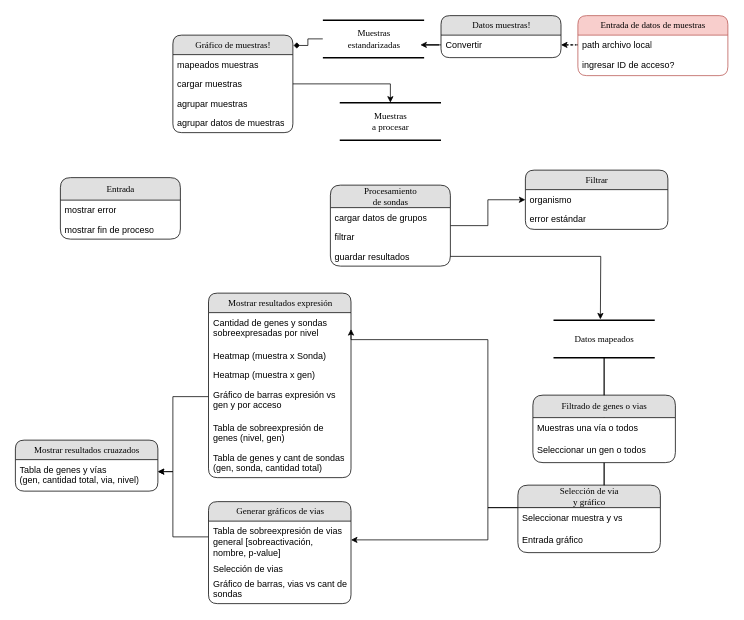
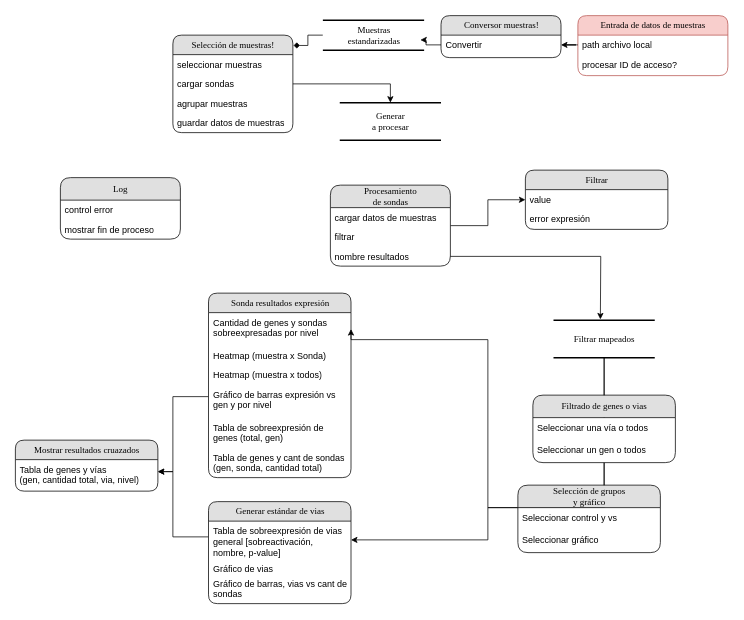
node "Datos muestras!": label "Datos muestras!" -> "Conversor muestras!"
node "Muestras estandarizadas": size 101x38 -> 101x30
node "Gráfico de muestras!": label "Gráfico de muestras!" -> "Selección de muestras!"
edge "path archivo local" -> "Convertir": style dashed -> solid
node "mapeados muestras": label "mapeados muestras" -> "seleccionar muestras"
node "ingresar ID de acceso?": label "ingresar ID de acceso?" -> "procesar ID de acceso?"
node "cargar muestras": label "cargar muestras" -> "cargar sondas"
node "Muestras a procesar": label "Muestras a procesar" -> "Generar a procesar"
node "agrupar datos de muestras": label "agrupar datos de muestras" -> "guardar datos de muestras"
node "Entrada": label "Entrada" -> "Log"
node "organismo": label "organismo" -> "value"
node "mostrar error": label "mostrar error" -> "control error"
node "cargar datos de grupos": label "cargar datos de grupos" -> "cargar datos de muestras"
node "error estándar": label "error estándar" -> "error expresión"
node "guardar resultados": label "guardar resultados" -> "nombre resultados"
node "Mostrar resultados expresión": label "Mostrar resultados expresión" -> "Sonda resultados expresión"
node "Datos mapeados": label "Datos mapeados" -> "Filtrar mapeados"
node "Heatmap (muestra x gen)": label "Heatmap (muestra x gen)" -> "Heatmap (muestra x todos)"
node "Gráfico de barras expresión vs gen y por acceso": label "Gráfico de barras expresión vs gen y por acceso" -> "Gráfico de barras expresión vs gen y por nivel"
node "Muestras una vía o todos": label "Muestras una vía o todos" -> "Seleccionar una vía o todos"
node "Tabla de sobreexpresión de genes (nivel, gen)": label "Tabla de sobreexpresión de genes (nivel, gen)" -> "Tabla de sobreexpresión de genes (total, gen)"
node "Selección de via y gráfico": label "Selección de via y gráfico" -> "Selección de grupos y gráfico"
node "Generar gráficos de vias": label "Generar gráficos de vias" -> "Generar estándar de vias"
node "Seleccionar muestra y vs": label "Seleccionar muestra y vs" -> "Seleccionar control y vs"
node "Entrada gráfico": label "Entrada gráfico" -> "Seleccionar gráfico"
node "Selección de vias": label "Selección de vias" -> "Gráfico de vias"
